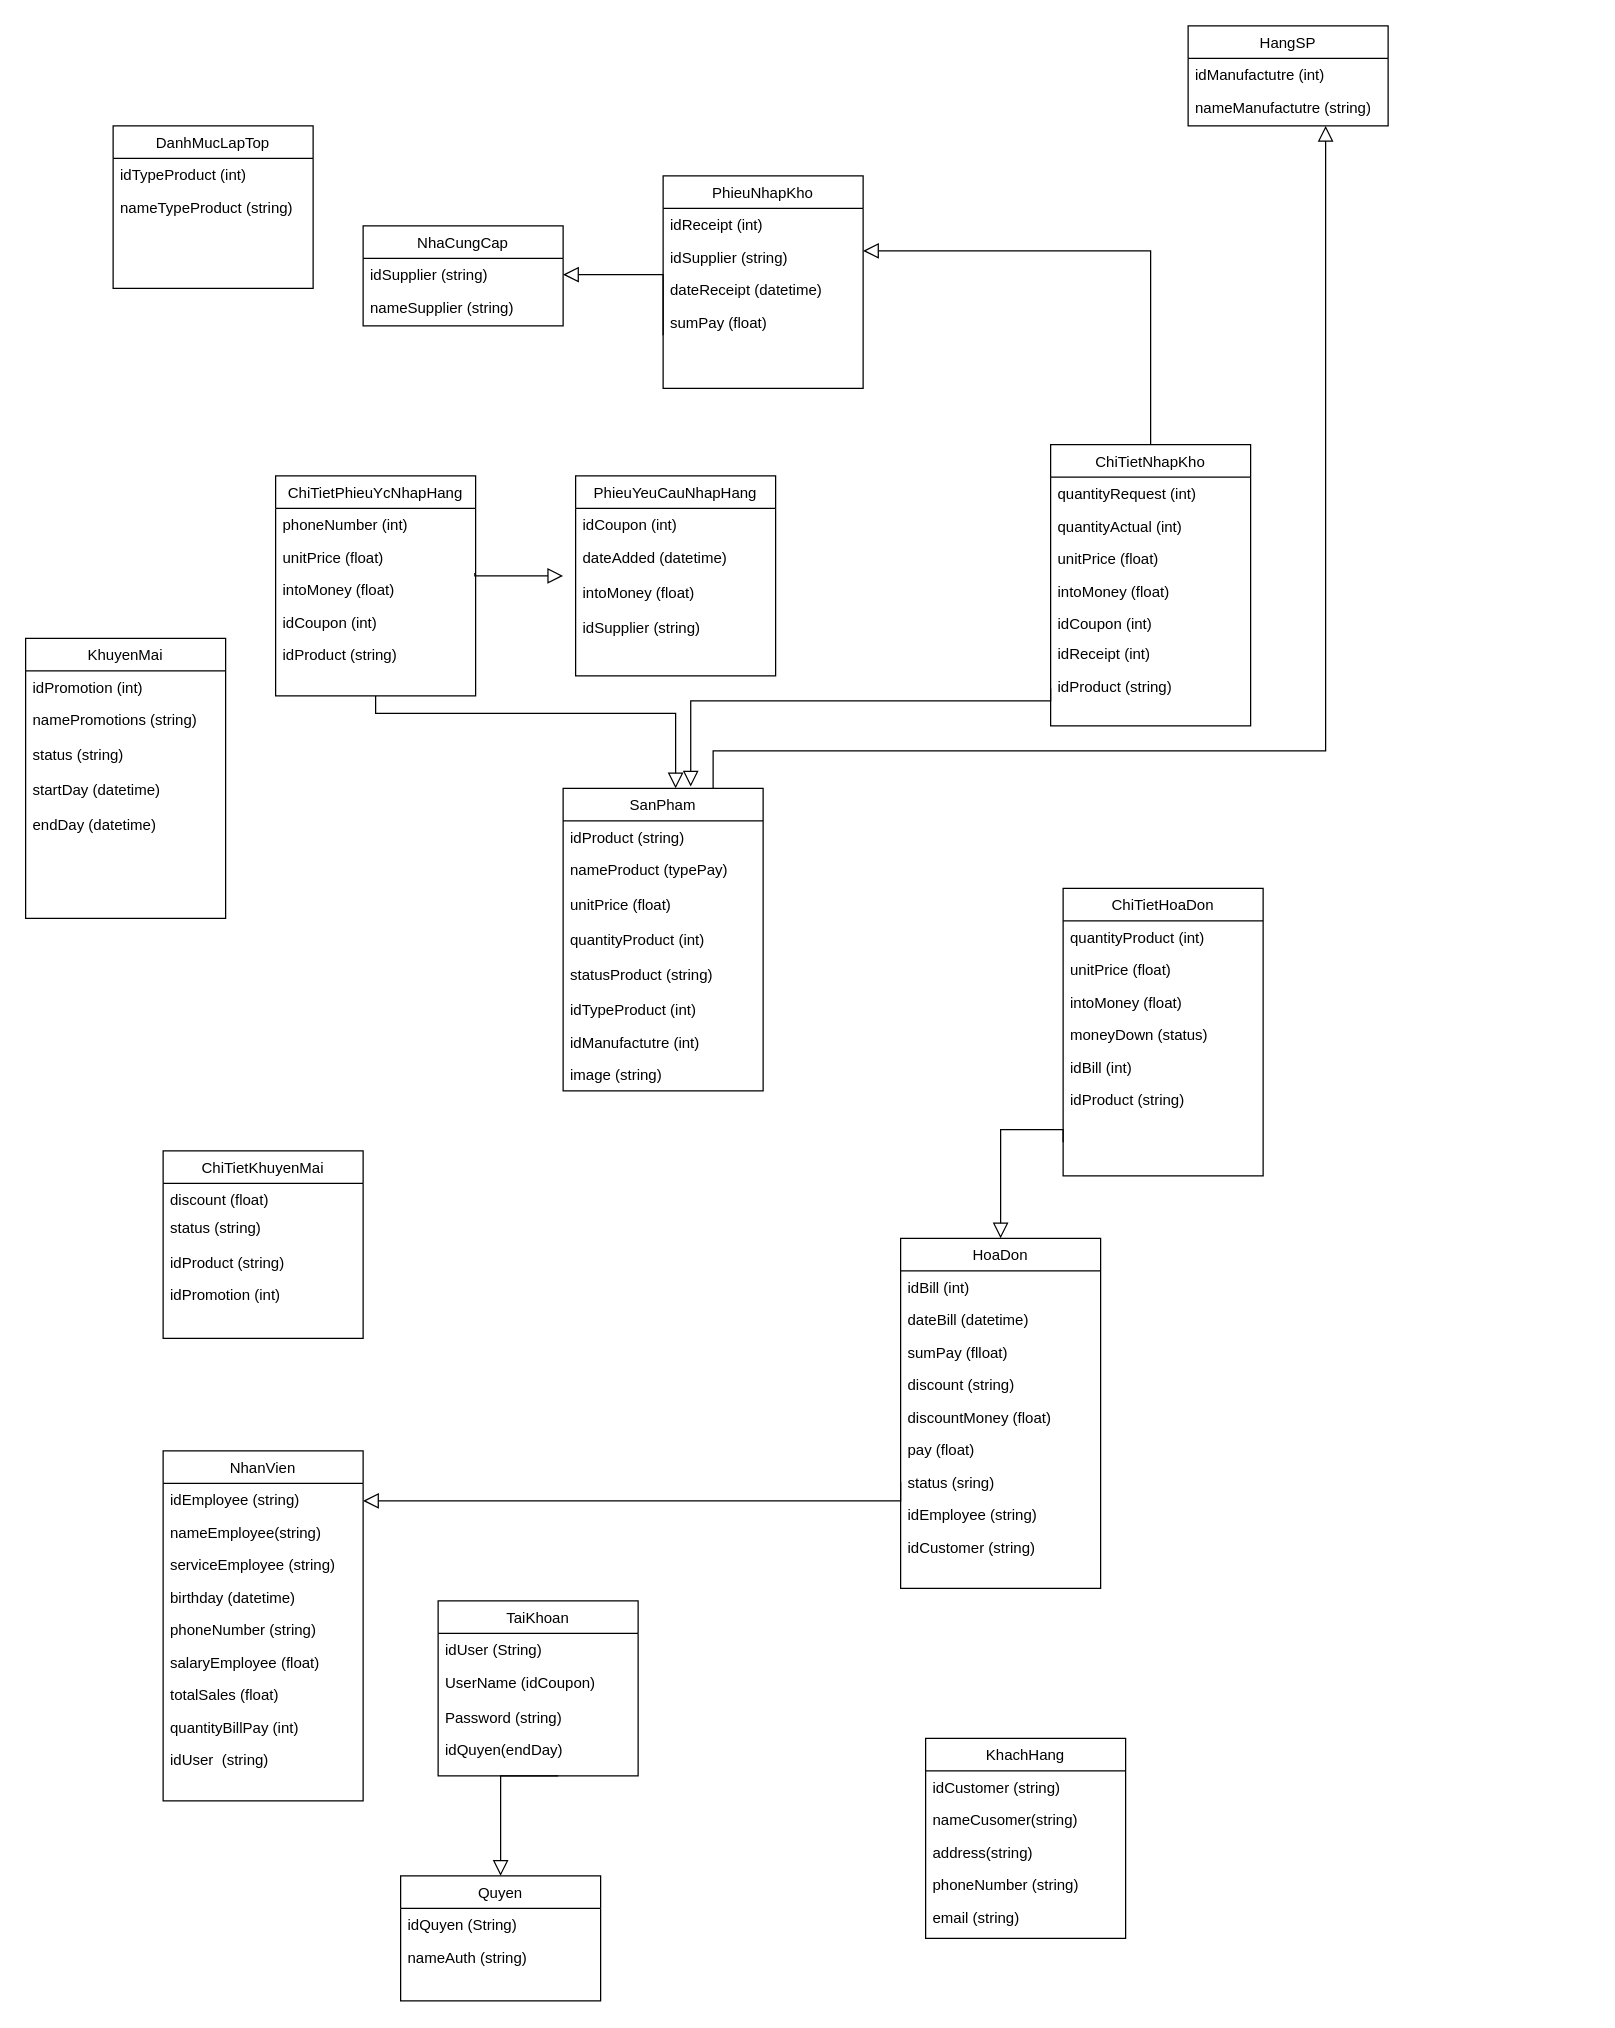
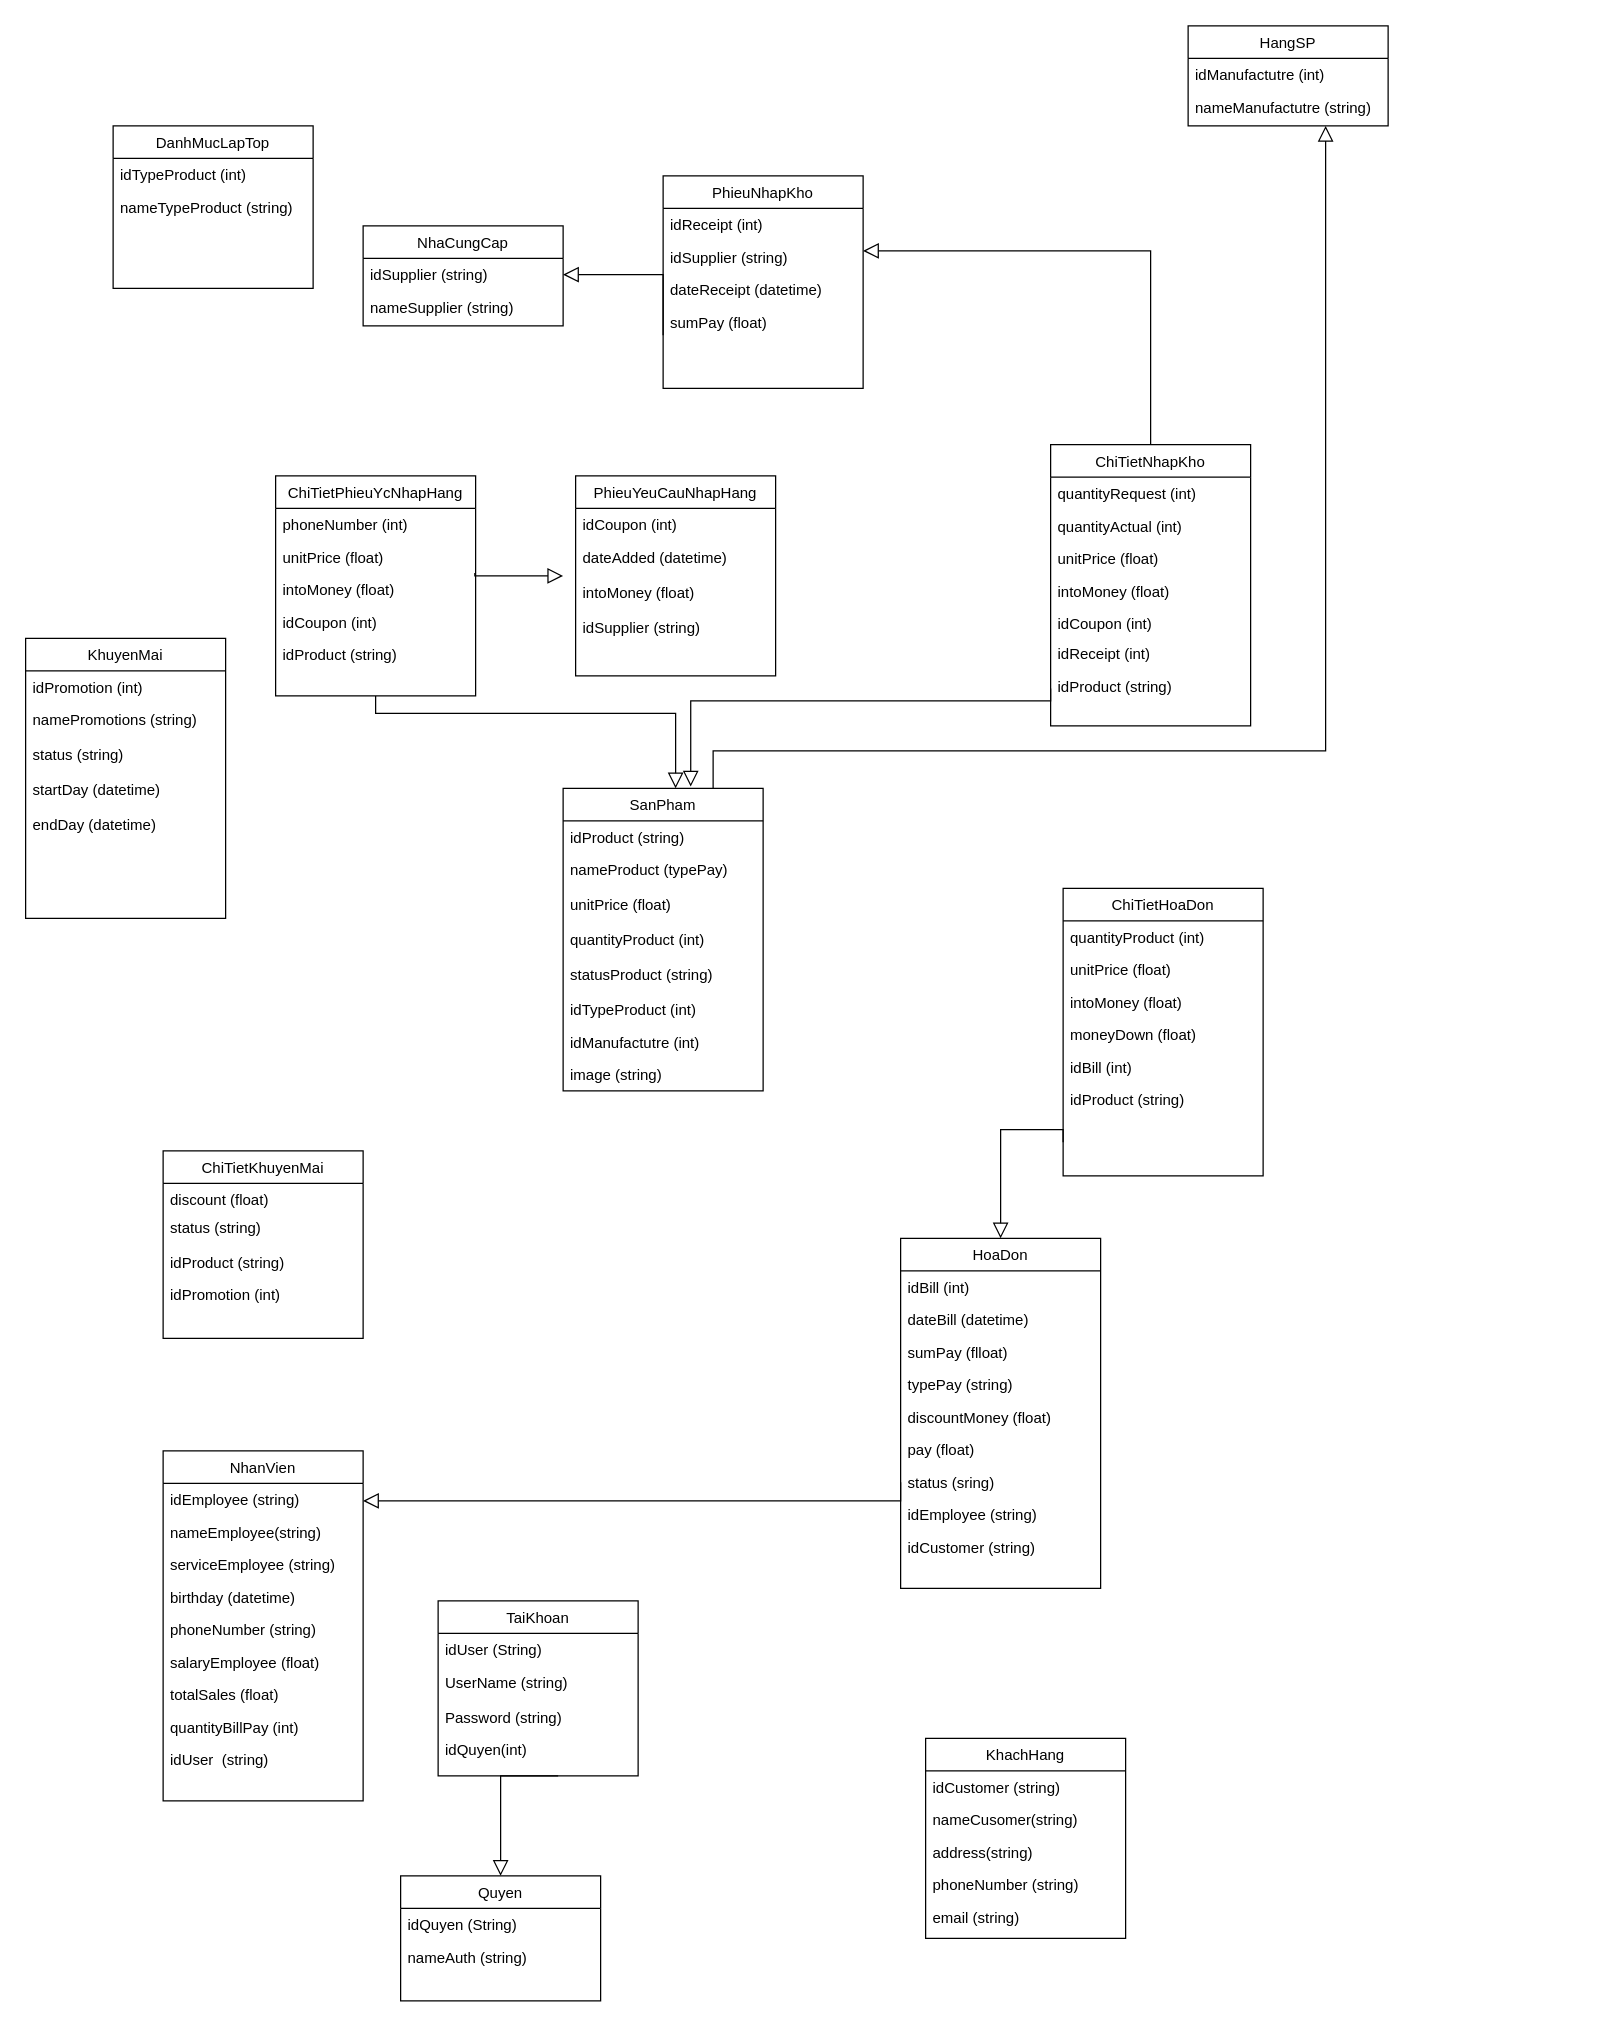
node "moneyDown (status)": label "moneyDown (status)" -> "moneyDown (float)"
node "discount (string)": label "discount (string)" -> "typePay (string)"
node "UserName (idCoupon)": label "UserName (idCoupon)" -> "UserName (string)"
node "idQuyen(endDay)": label "idQuyen(endDay)" -> "idQuyen(int)"
